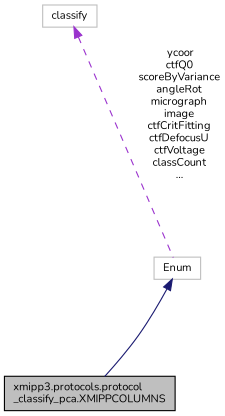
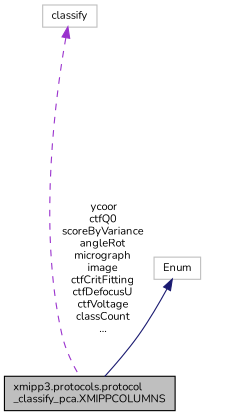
edge "Enum" -> "classify": now "xmipp3.protocols.protocol _classify_pca.XMIPPCOLUMNS" -> "classify"
